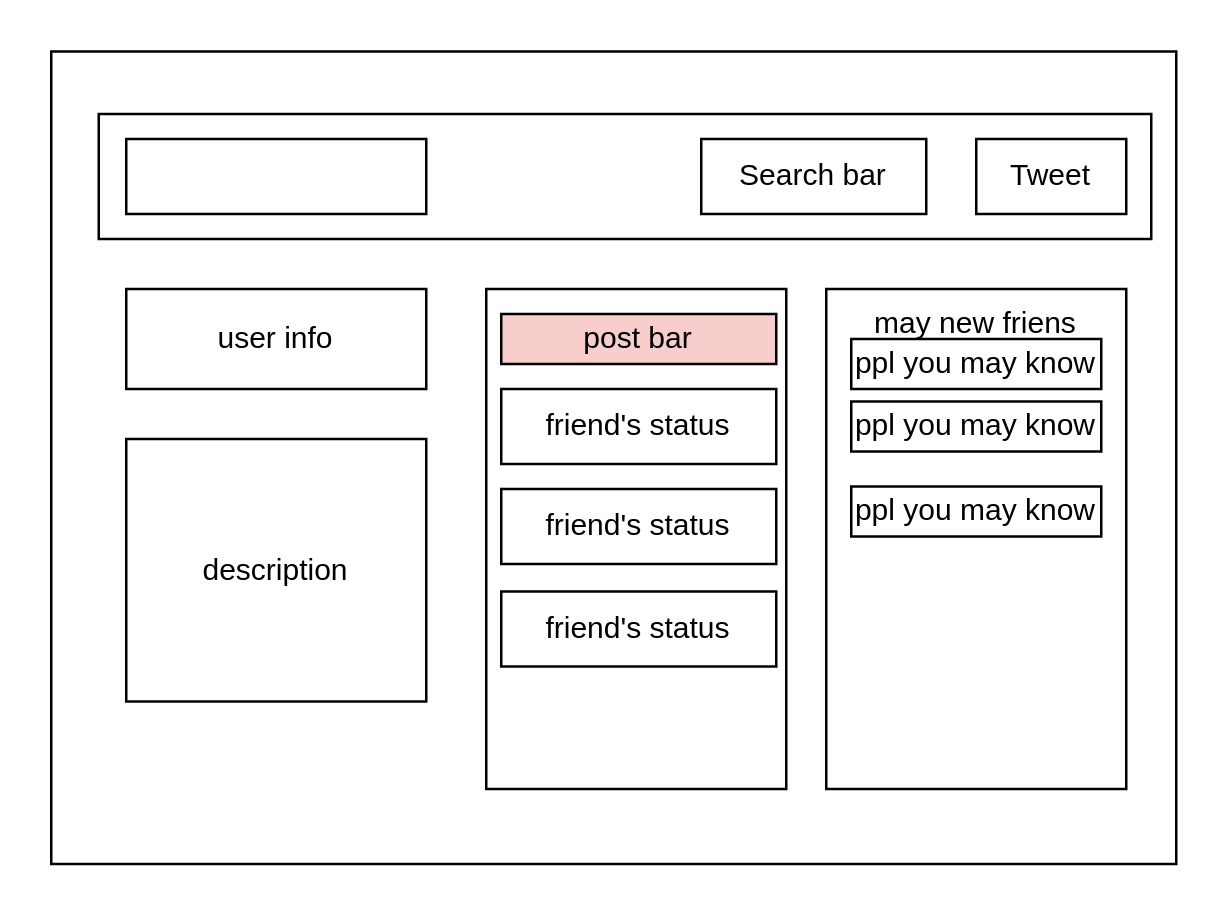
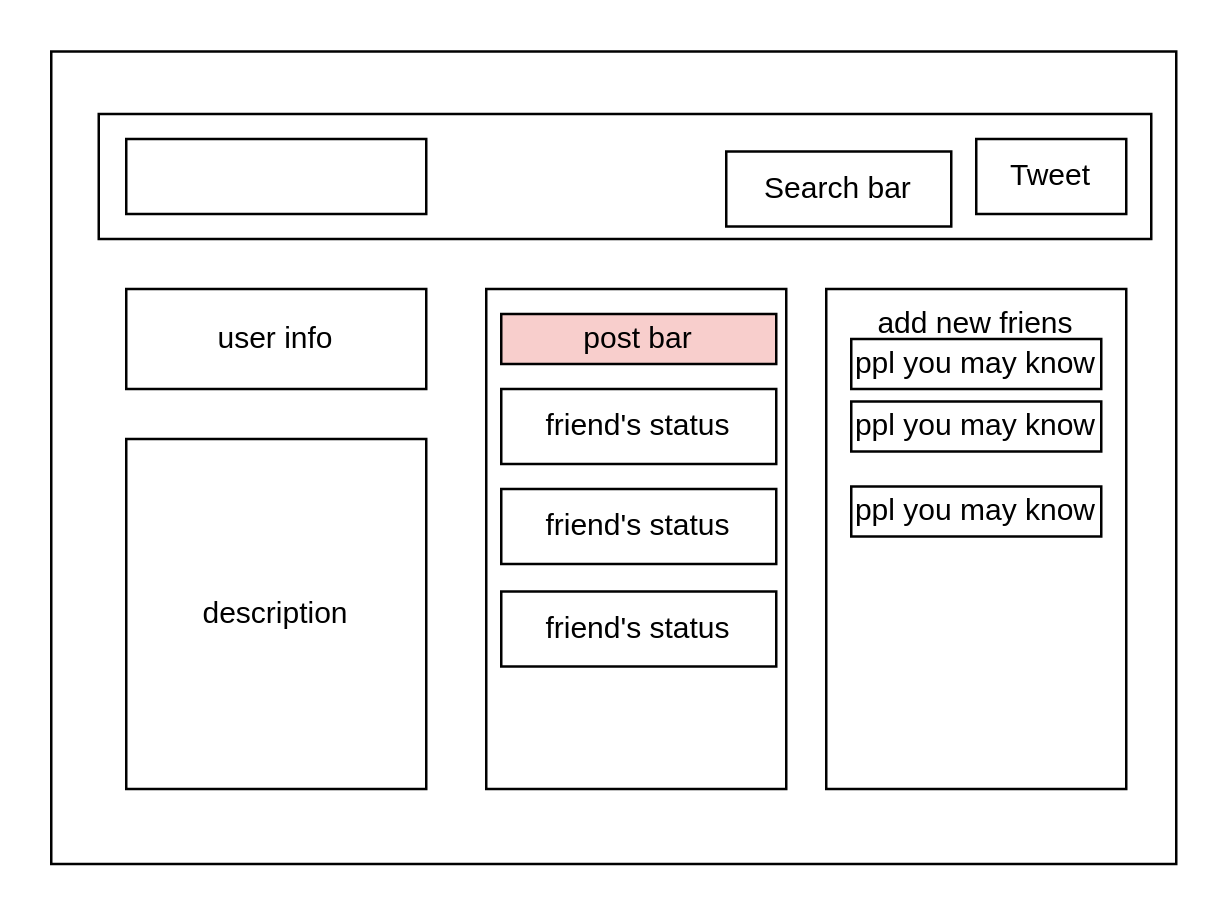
node "Search bar": moved (814, 176) -> (839, 189)
node "may new friens": label "may new friens" -> "add new friens"
node "description": size 300x263 -> 300x350
